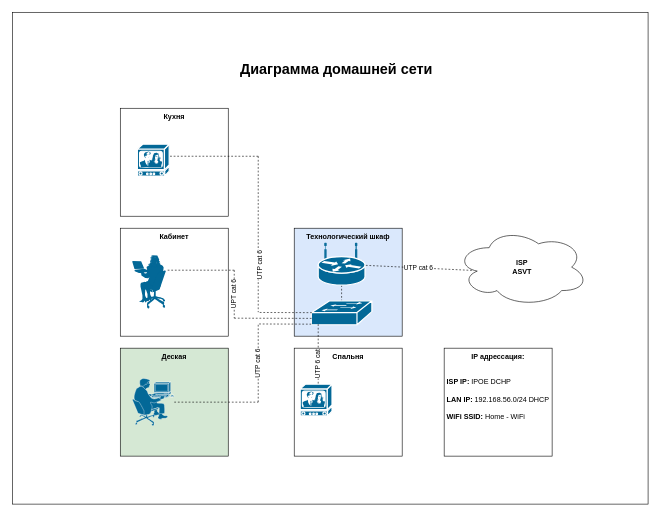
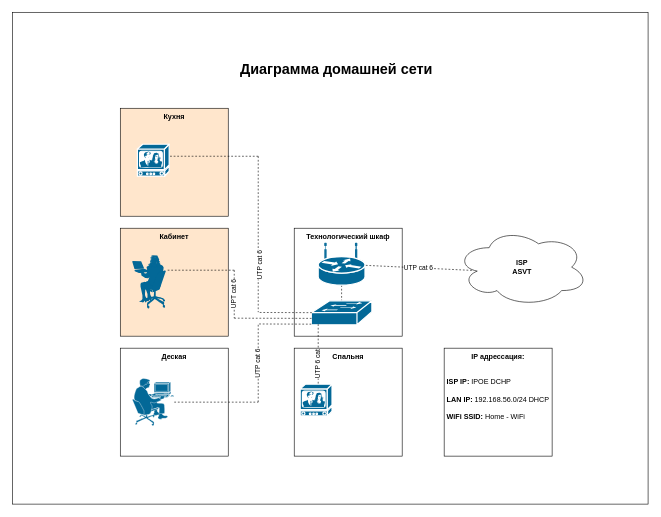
node "Кухня": fillcolor #ffffff -> #ffe6cc
node "Технологический шкаф": fillcolor #dae8fc -> #ffffff
node "Кабинет": fillcolor #ffffff -> #ffe6cc
node "Деская": fillcolor #d5e8d4 -> #ffffff
